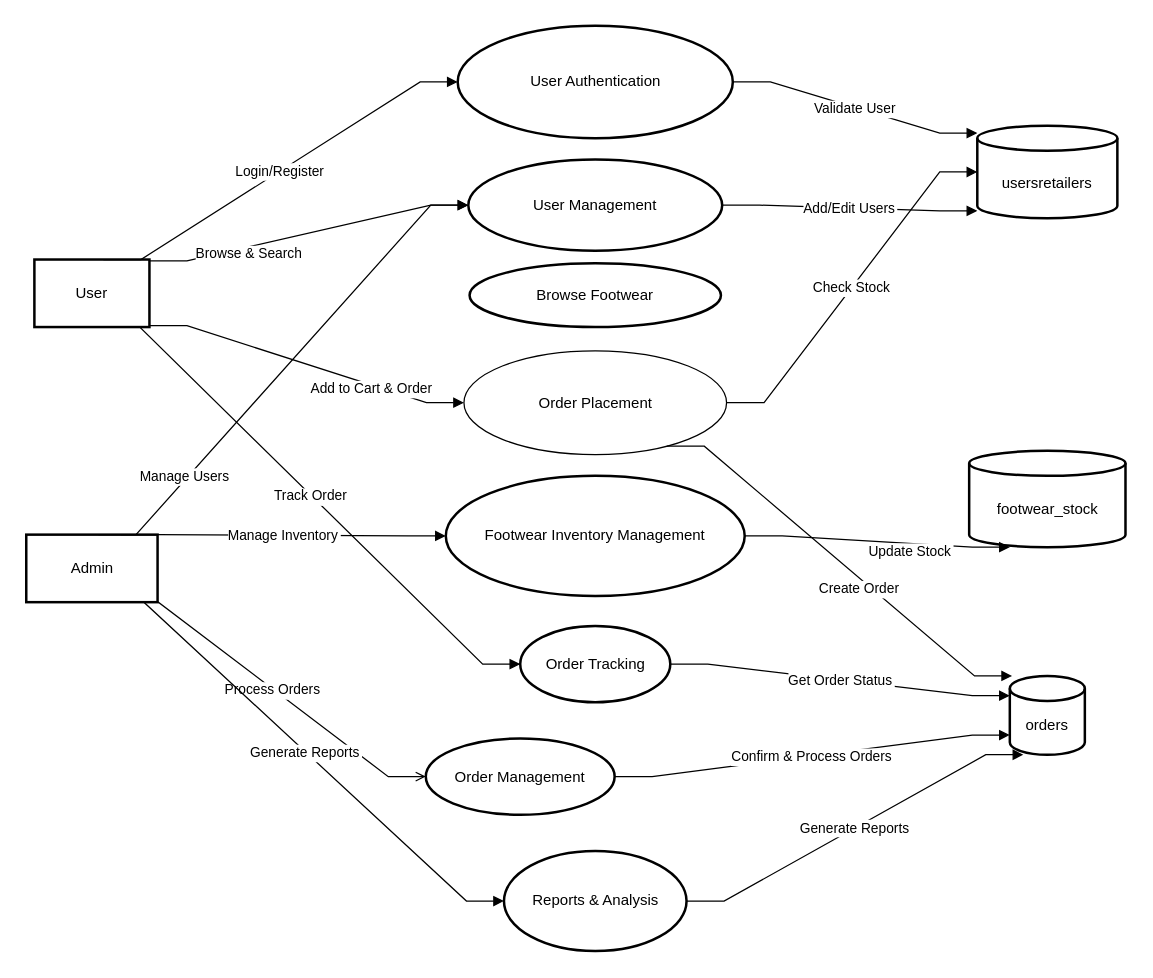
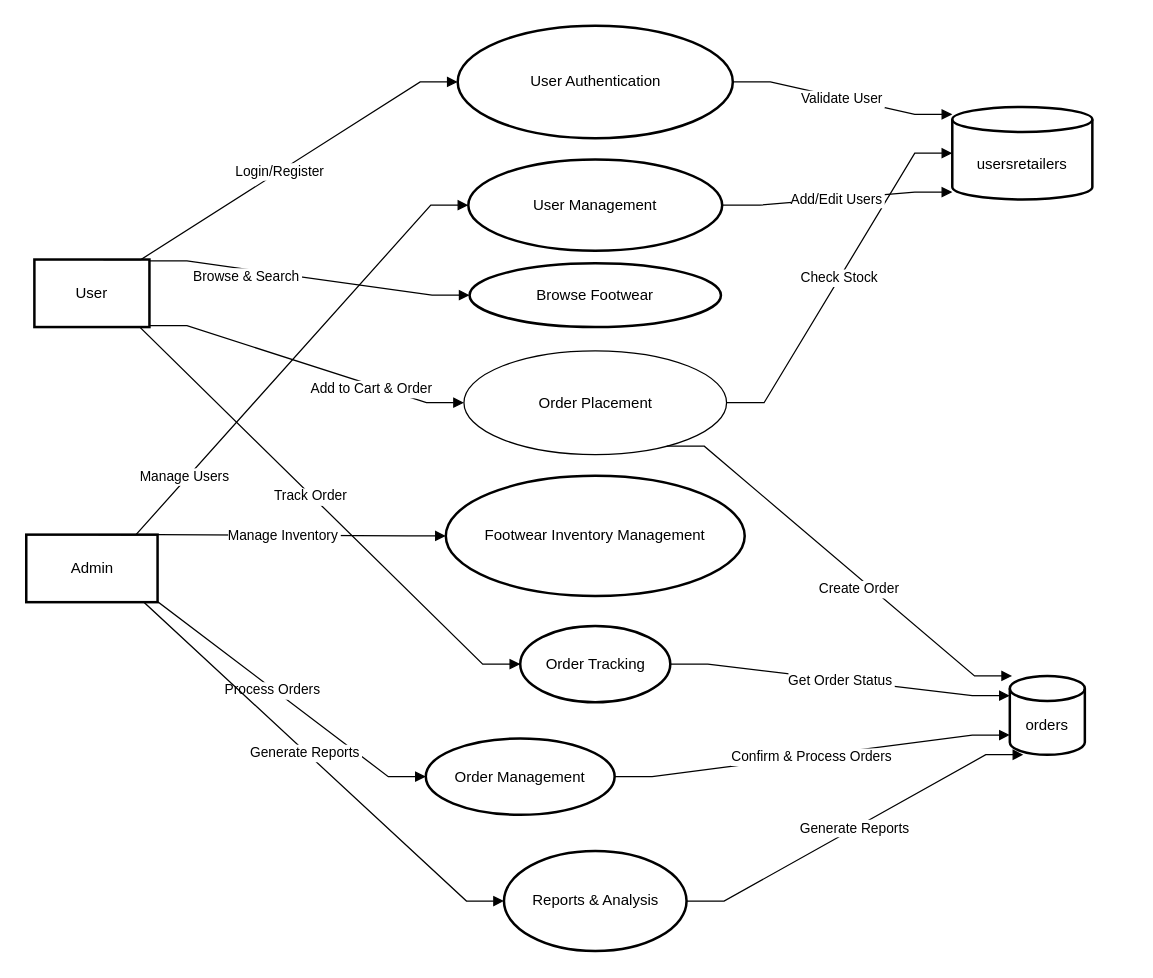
node "usersretailers": moved (1047, 172) -> (1022, 153)
edge "User" -> "User Management": now "User" -> "Browse Footwear"
node "footwear_stock": removed
edge "Footwear Inventory Management" -> "footwear_stock": removed, label "Update Stock"
edge "Admin" -> "Order Management": arrowhead open -> block
